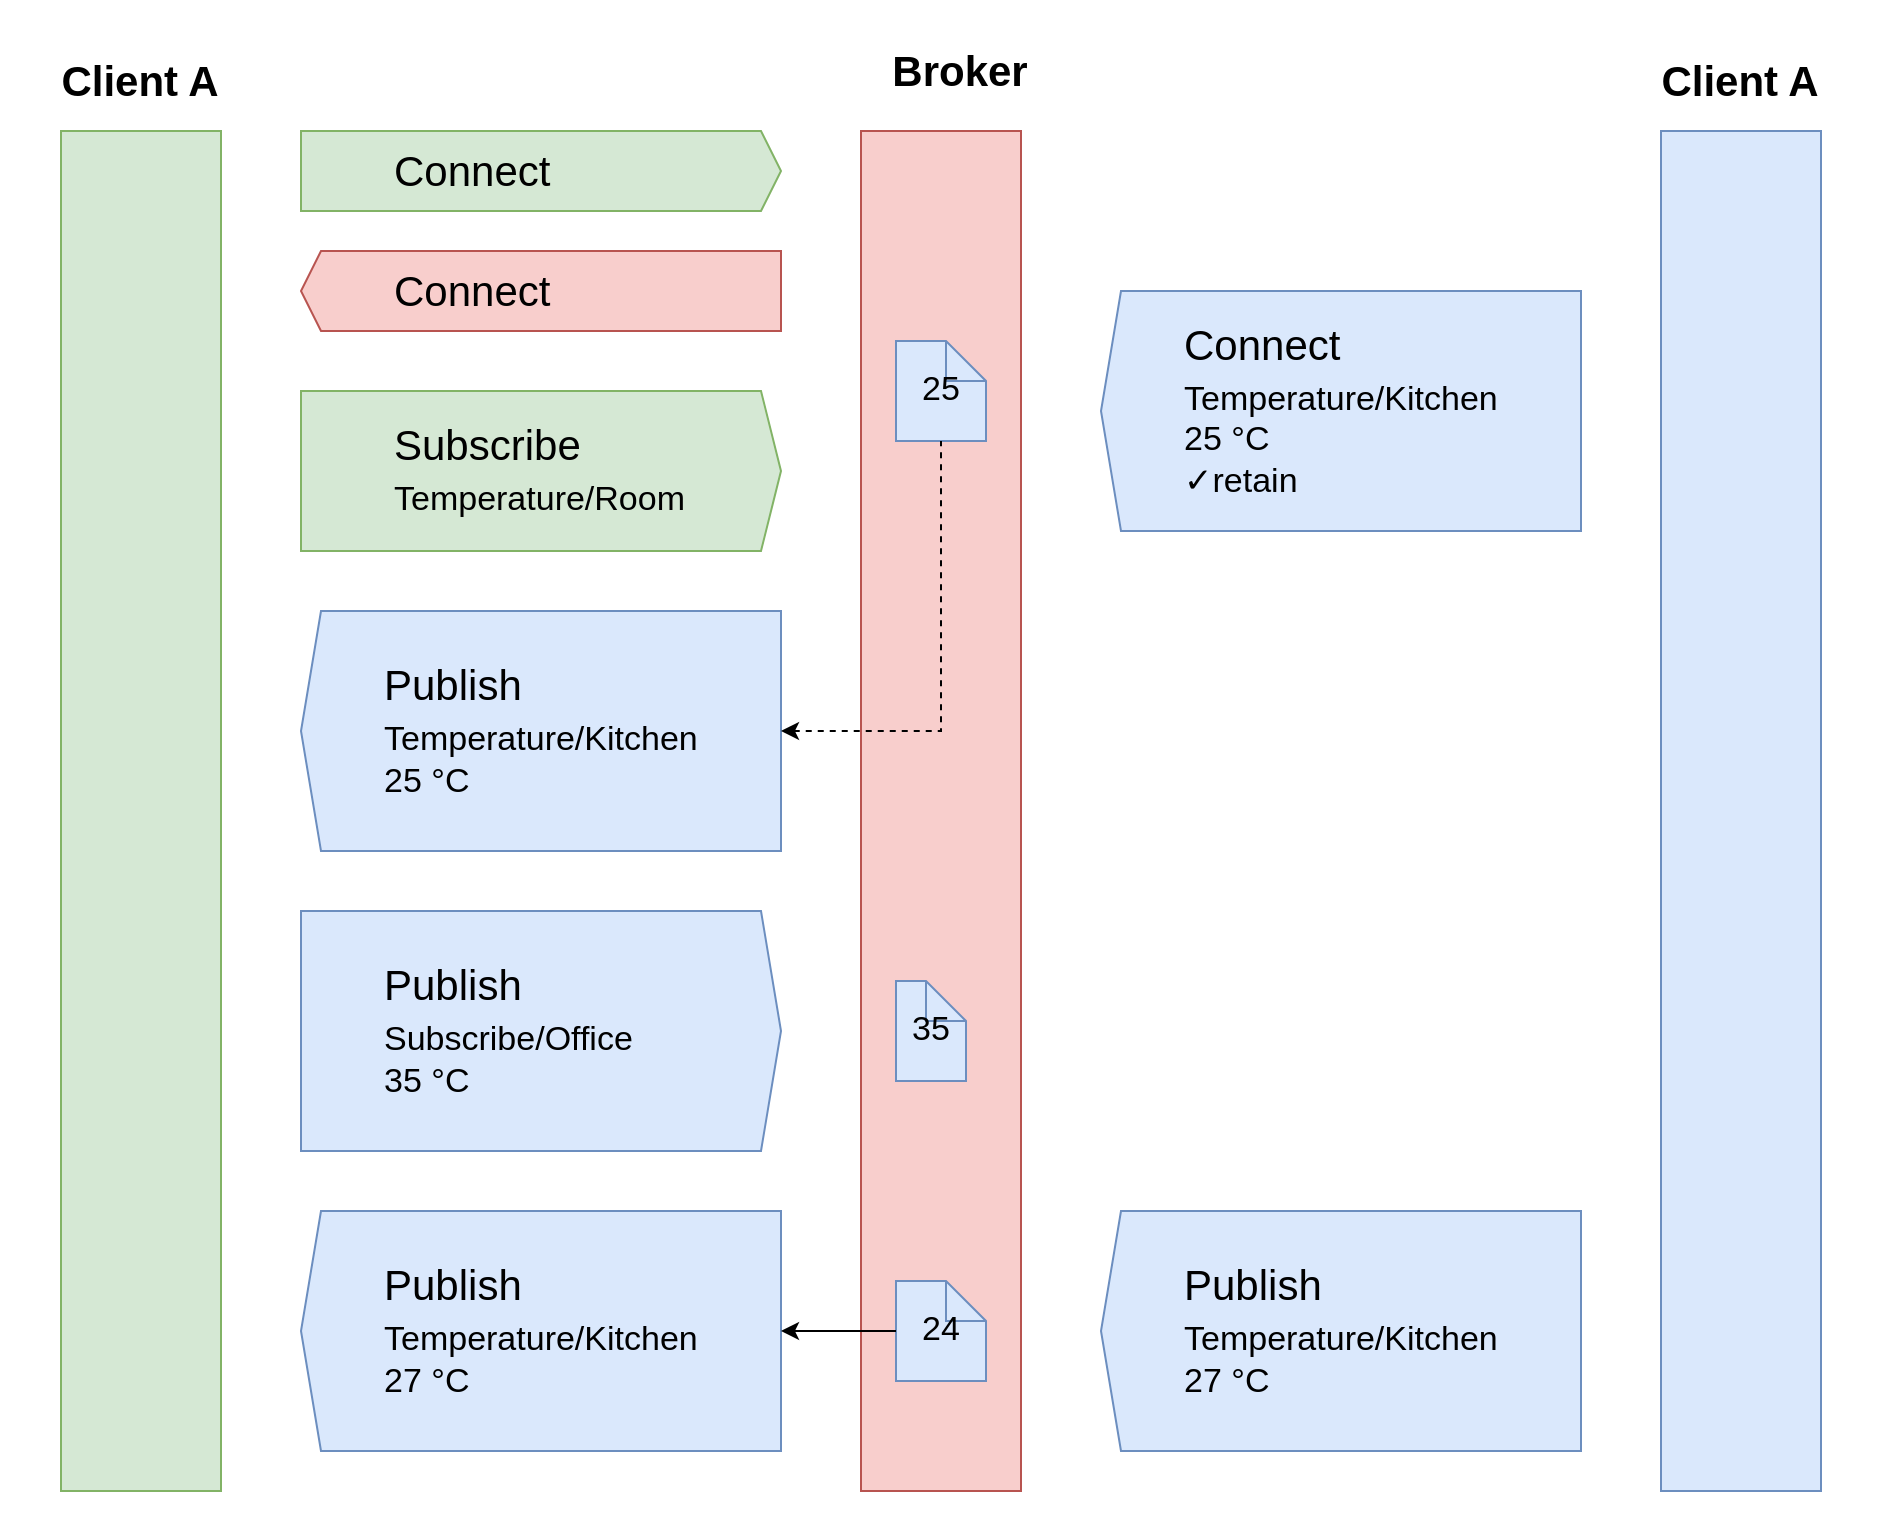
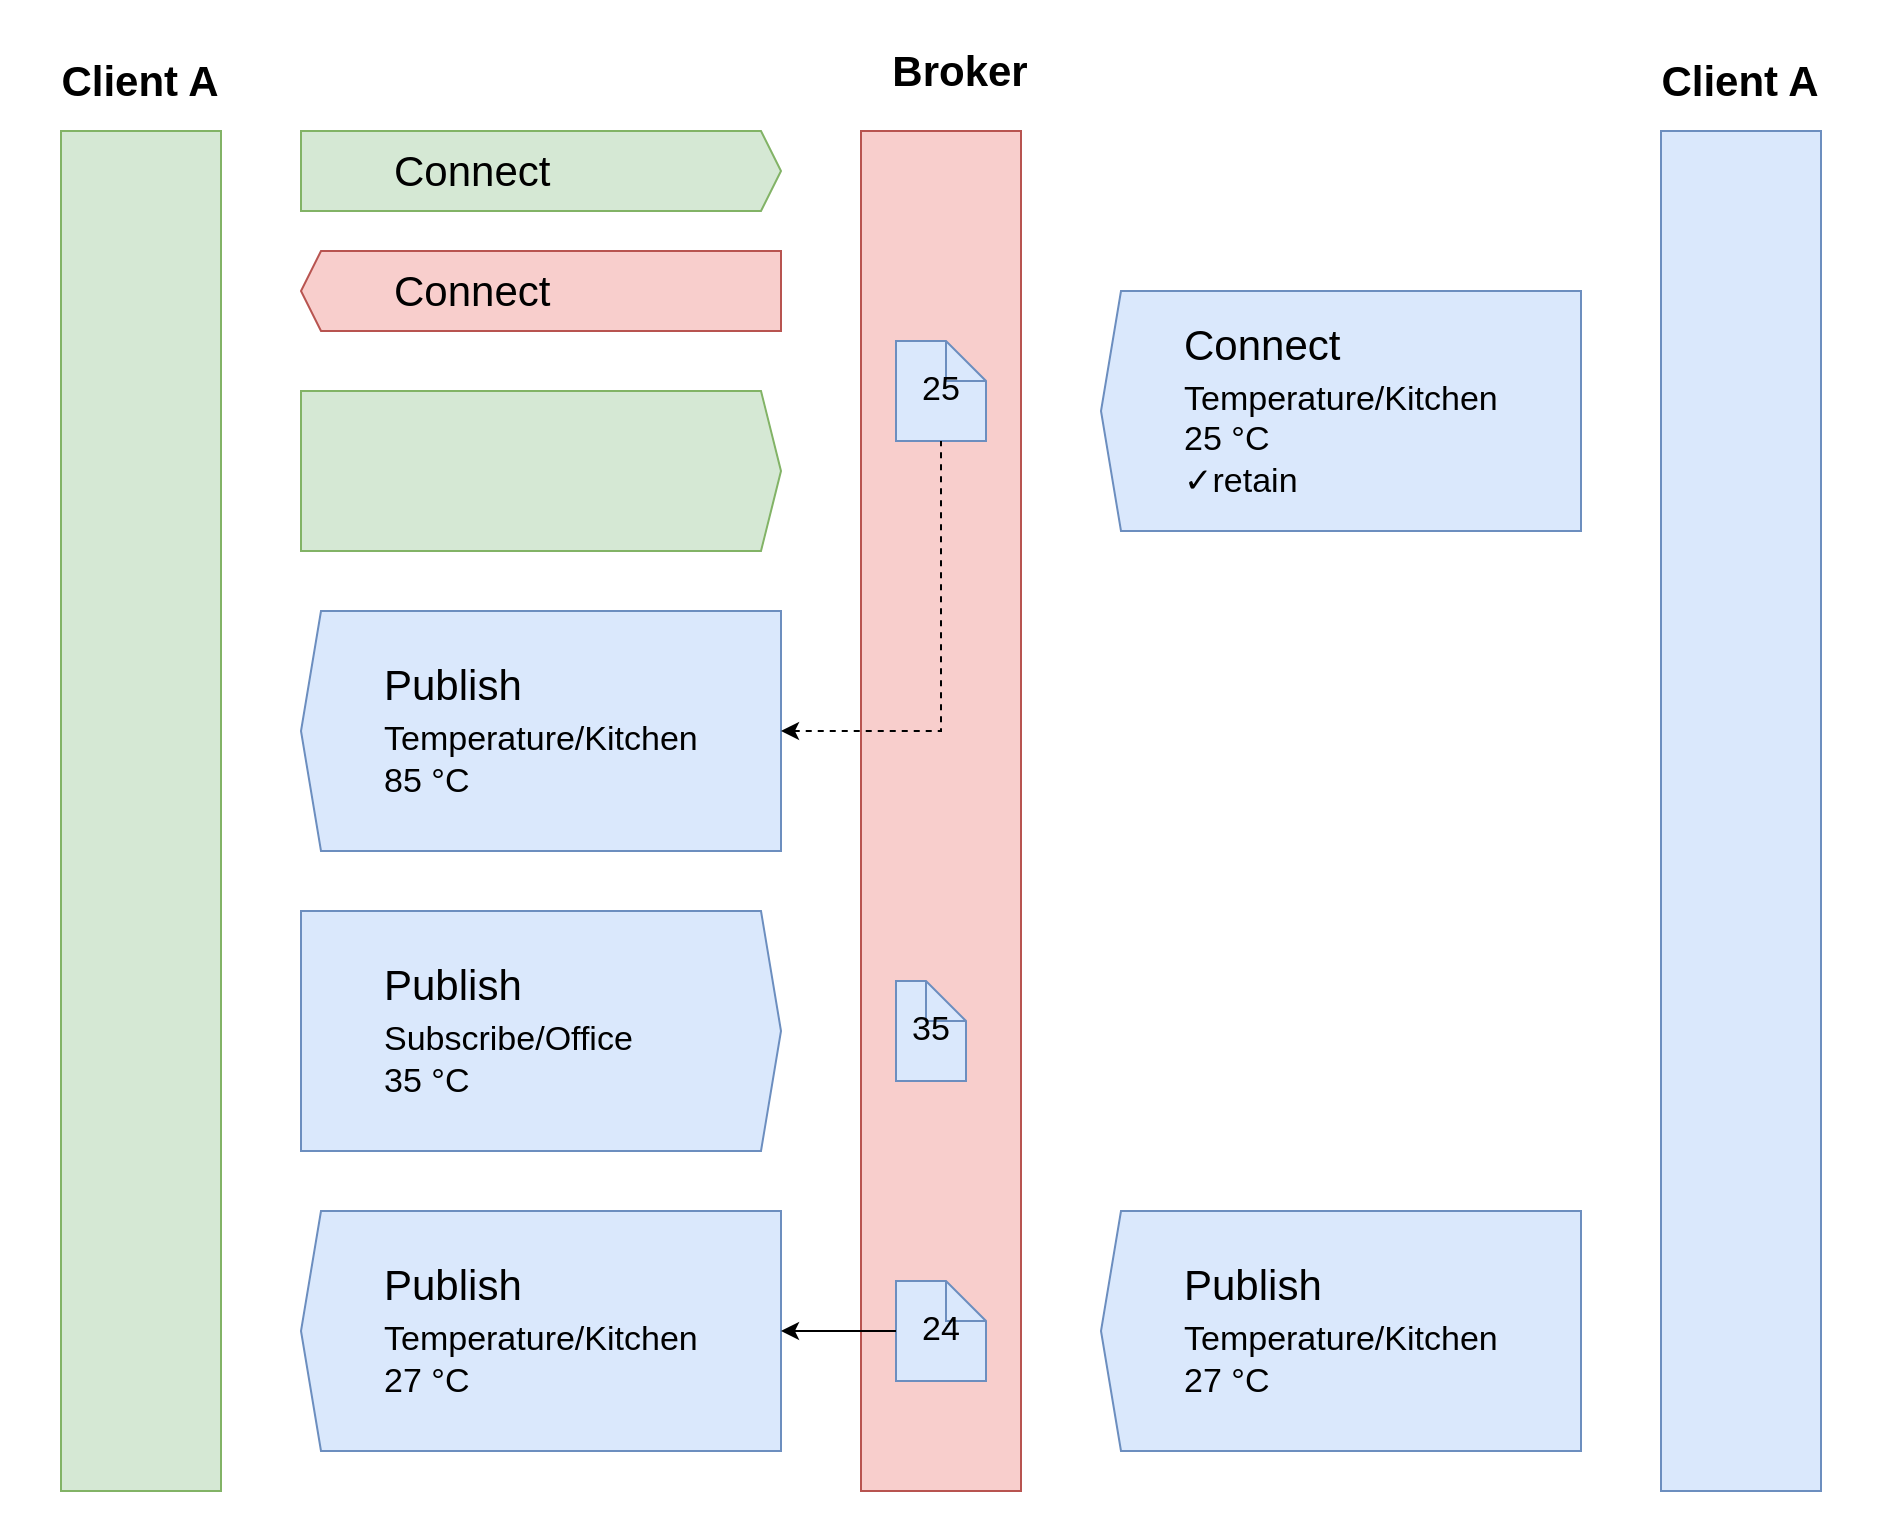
node "Subscribe Temperature/Room": removed
node "Publish Temperature/Kitchen 25 °C": label "Publish Temperature/Kitchen 25 °C" -> "Publish Temperature/Kitchen 85 °C"
